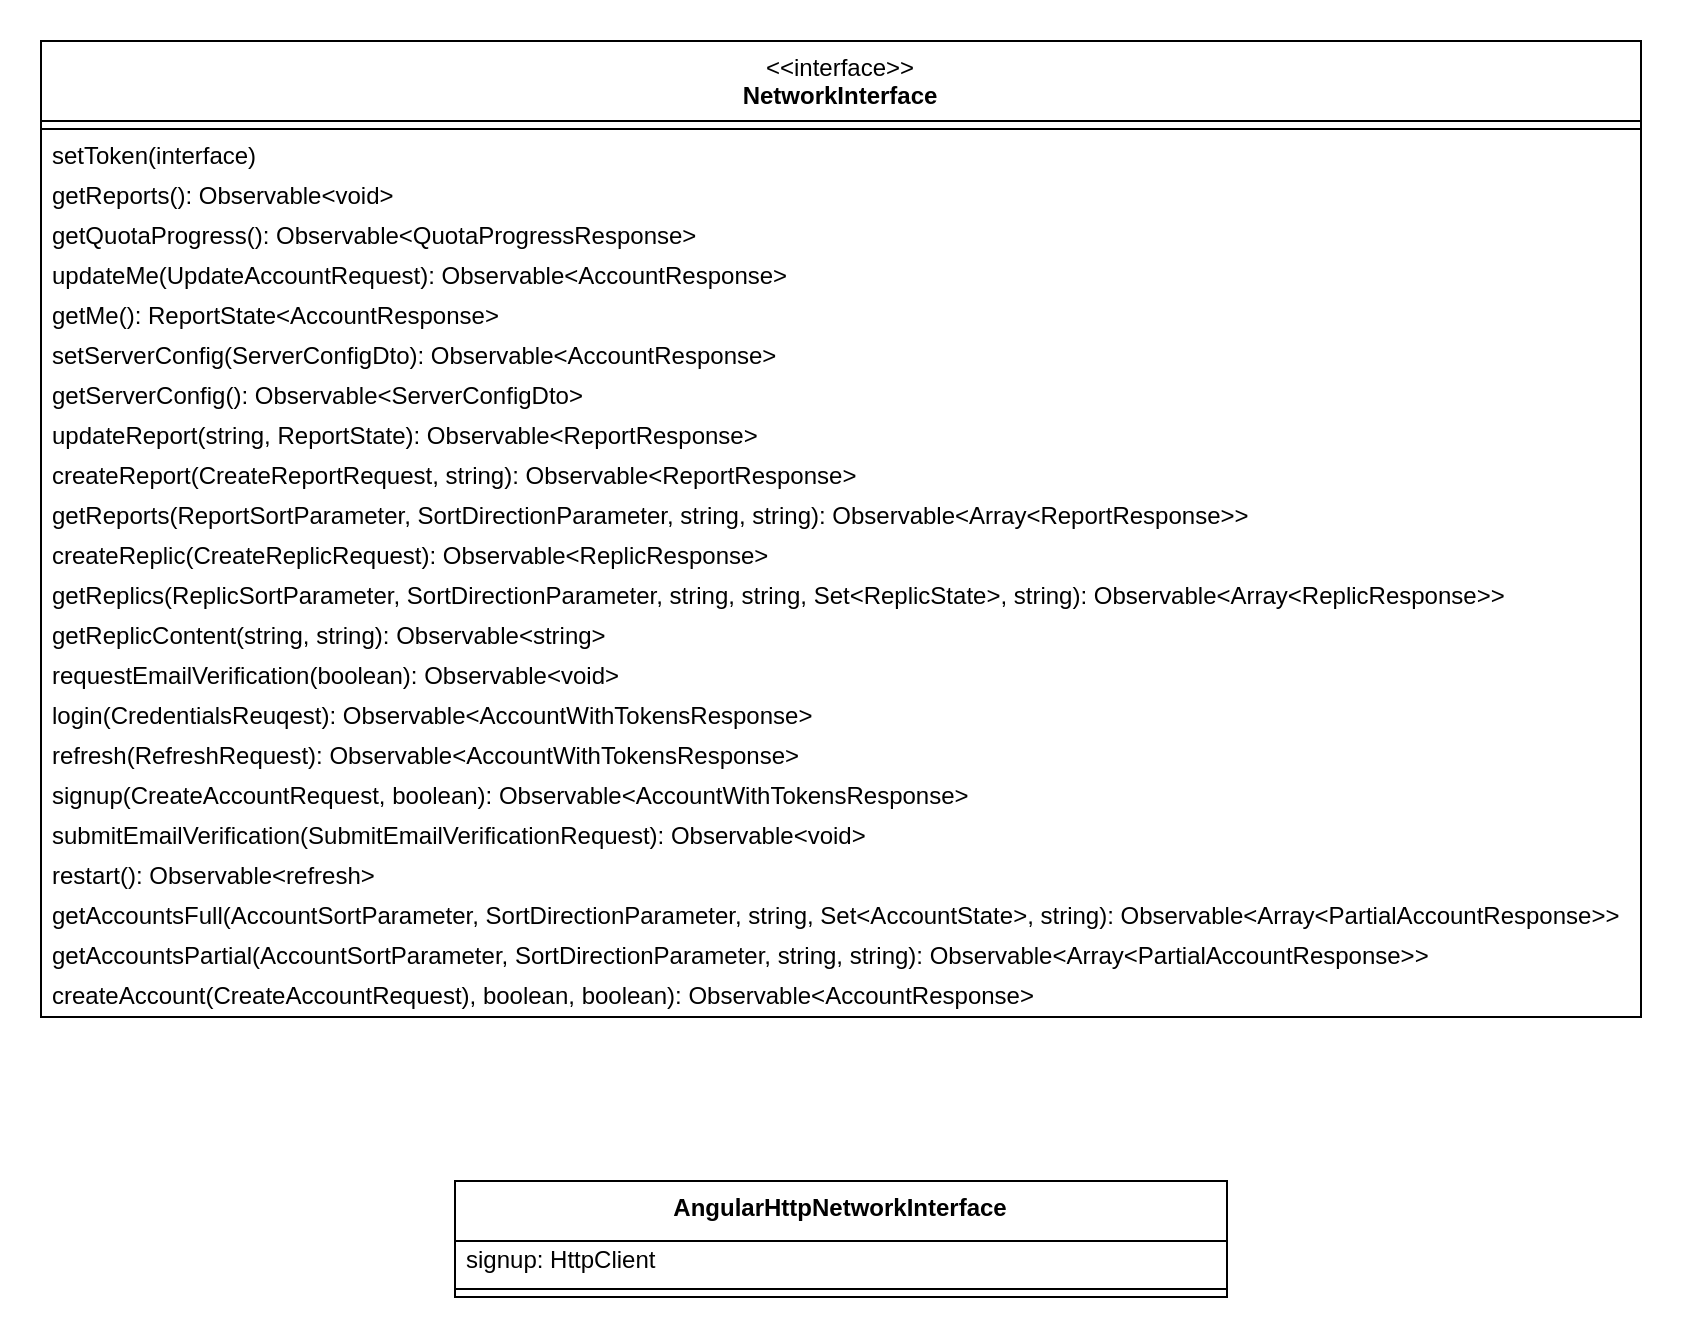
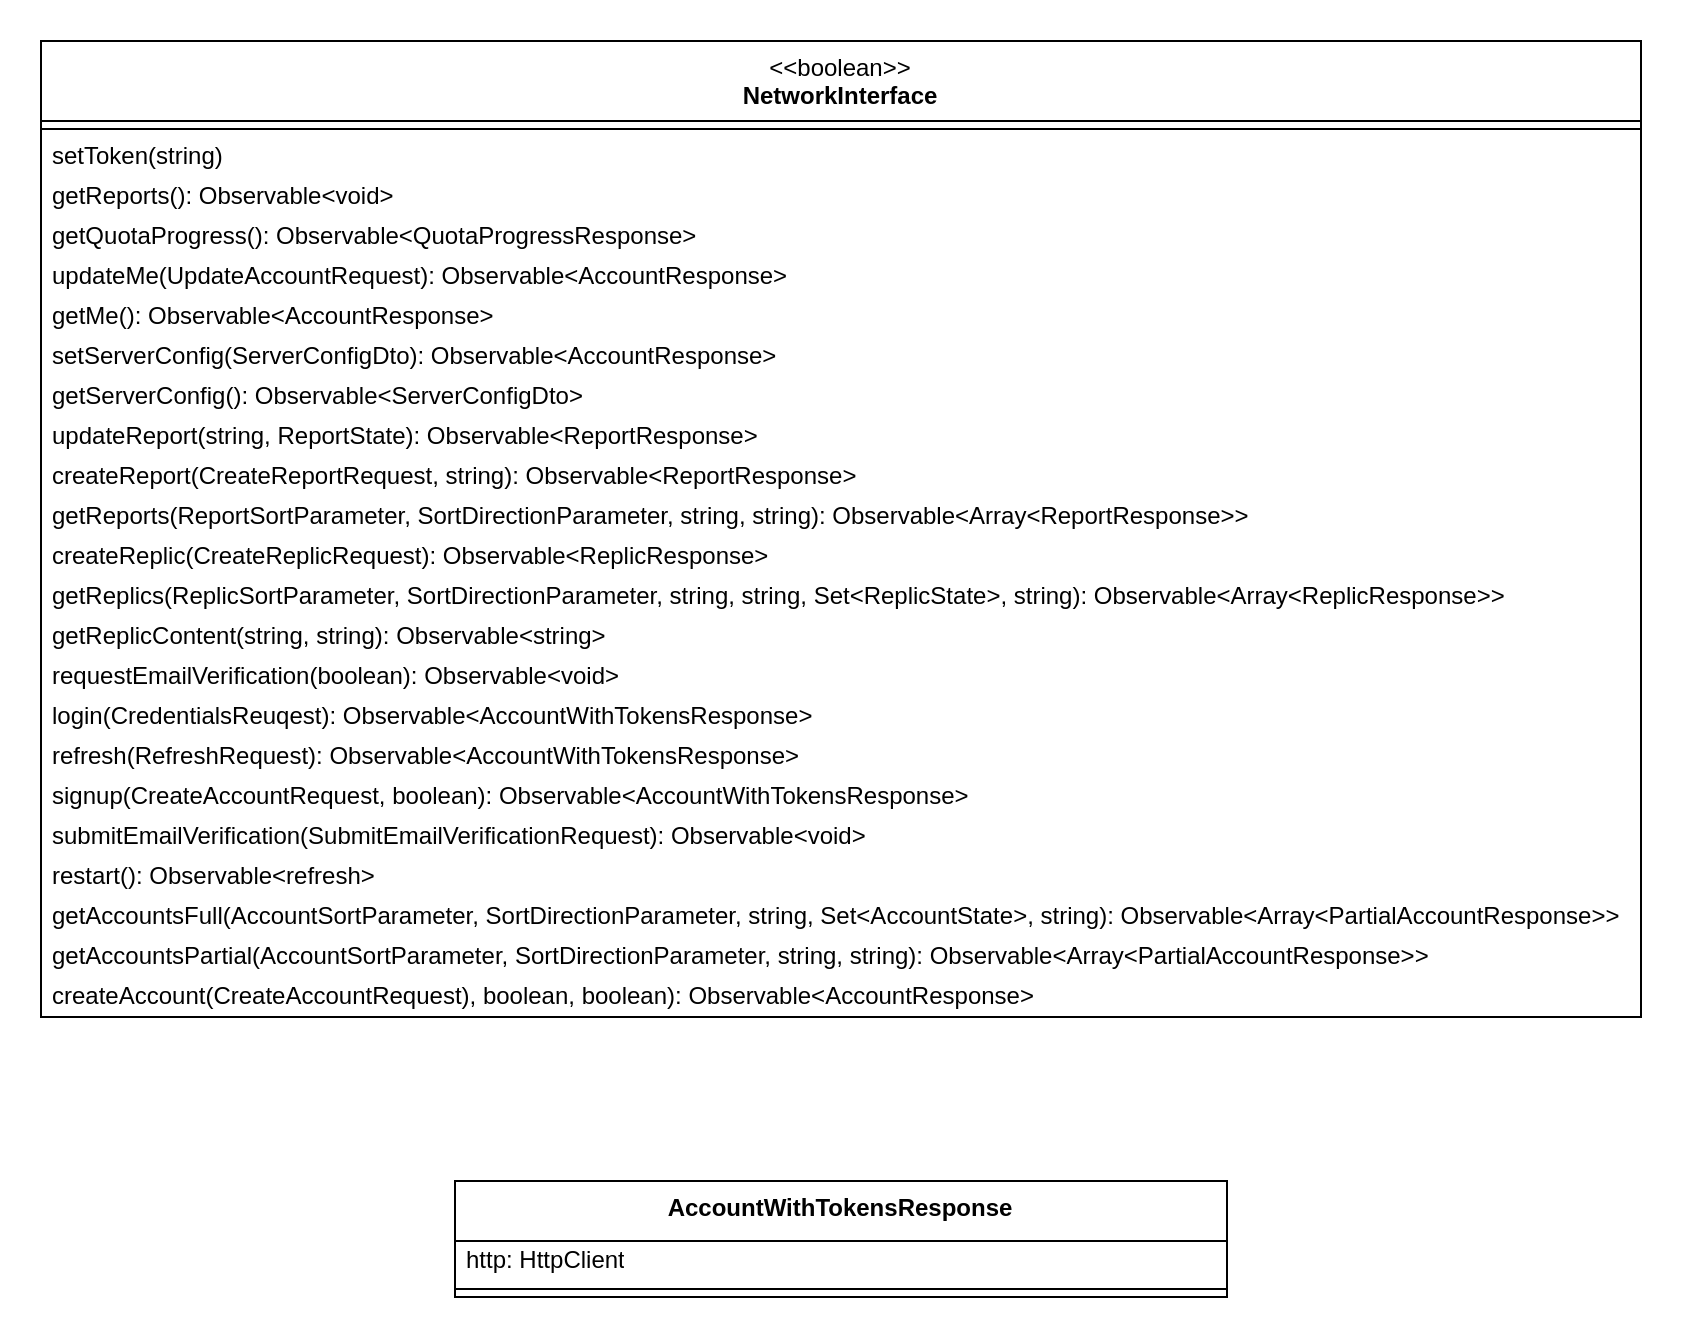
node "<<interface>> NetworkInterface": label "<<interface>> NetworkInterface" -> "<<boolean>> NetworkInterface"
node "setToken(interface)": label "setToken(interface)" -> "setToken(string)"
node "getMe(): ReportState<AccountResponse>": label "getMe(): ReportState<AccountResponse>" -> "getMe(): Observable<AccountResponse>"
node "AngularHttpNetworkInterface": label "AngularHttpNetworkInterface" -> "AccountWithTokensResponse"
node "signup: HttpClient": label "signup: HttpClient" -> "http: HttpClient"
